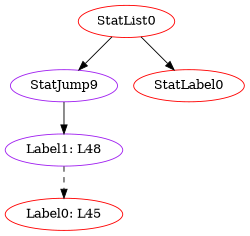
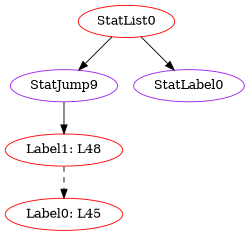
node "StatLabel0": color red -> purple
node "Label1: L48": color purple -> red
